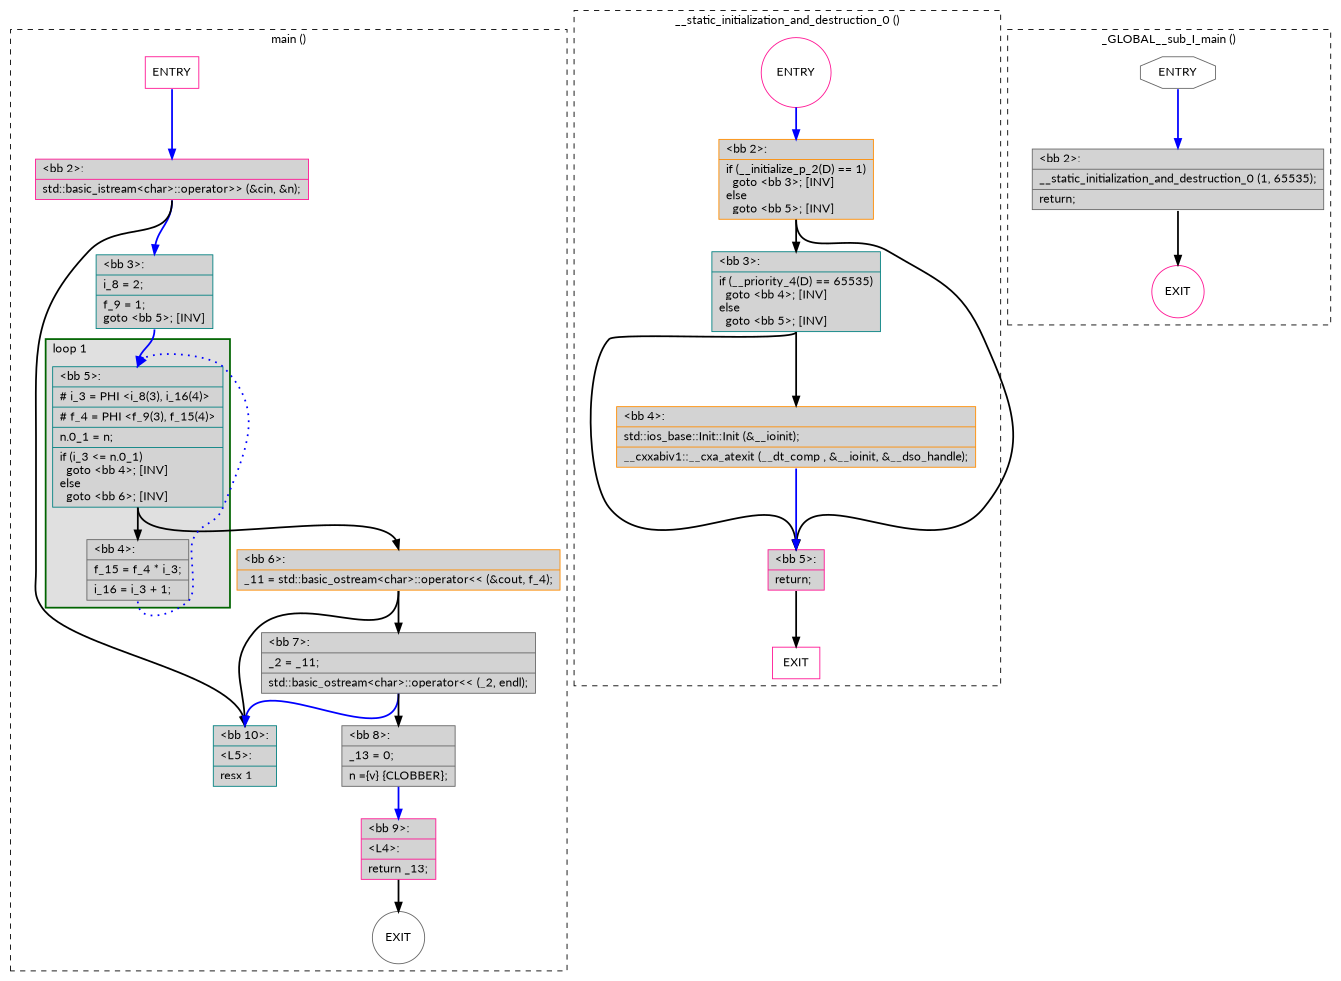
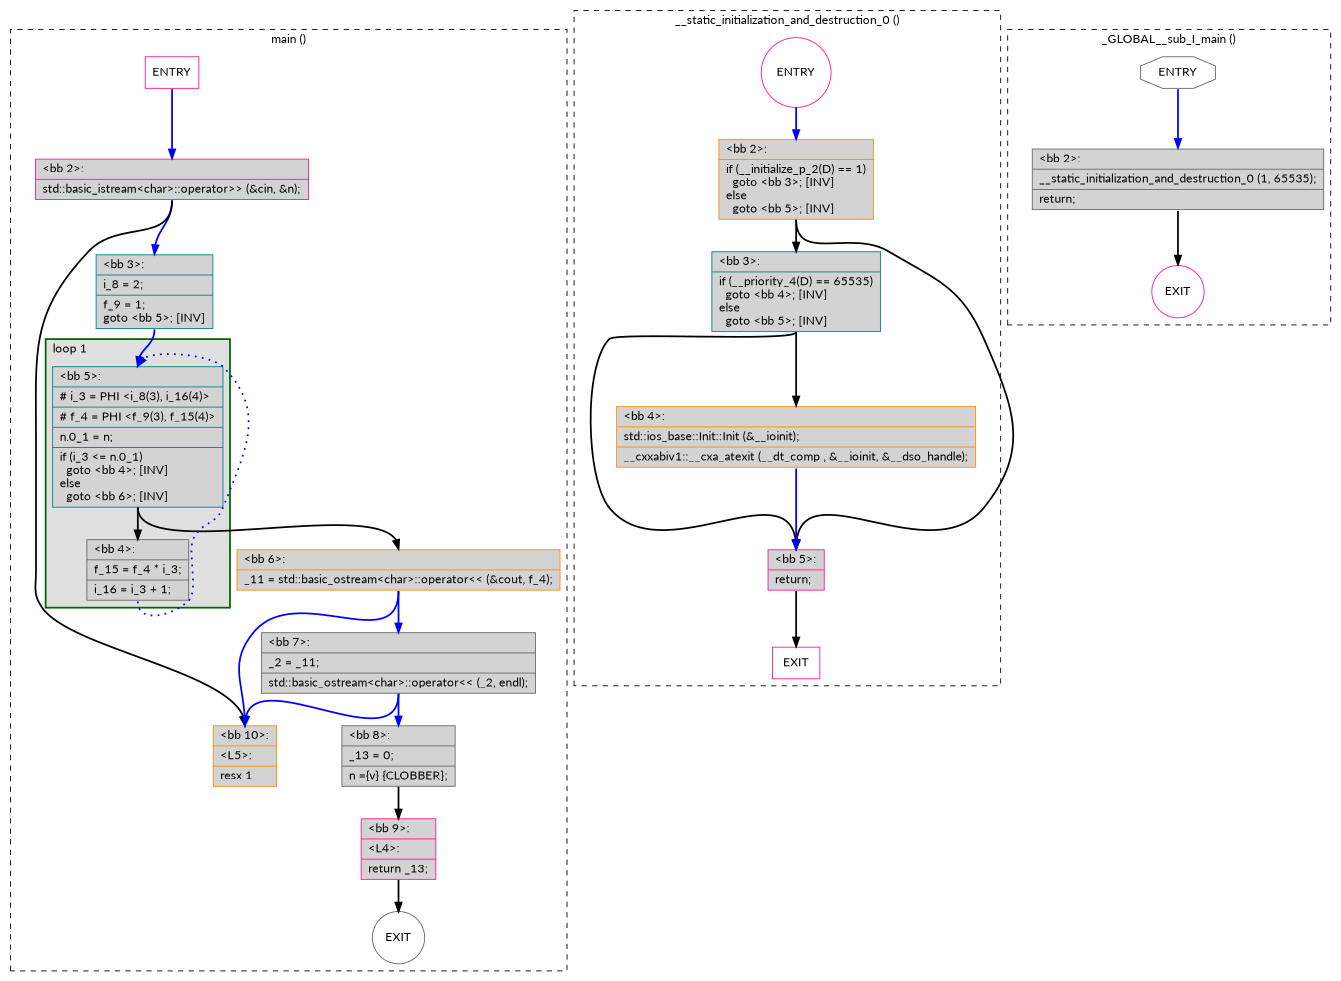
edge "<bb 6>:" -> "<bb 7>:": color black -> blue
edge "<bb 6>:" -> "<bb 10>:": color black -> blue
edge "<bb 7>:" -> "<bb 8>:": color black -> blue
node "<bb 10>:": color teal -> darkorange
edge "<bb 8>:" -> "<bb 9>:": color blue -> black
